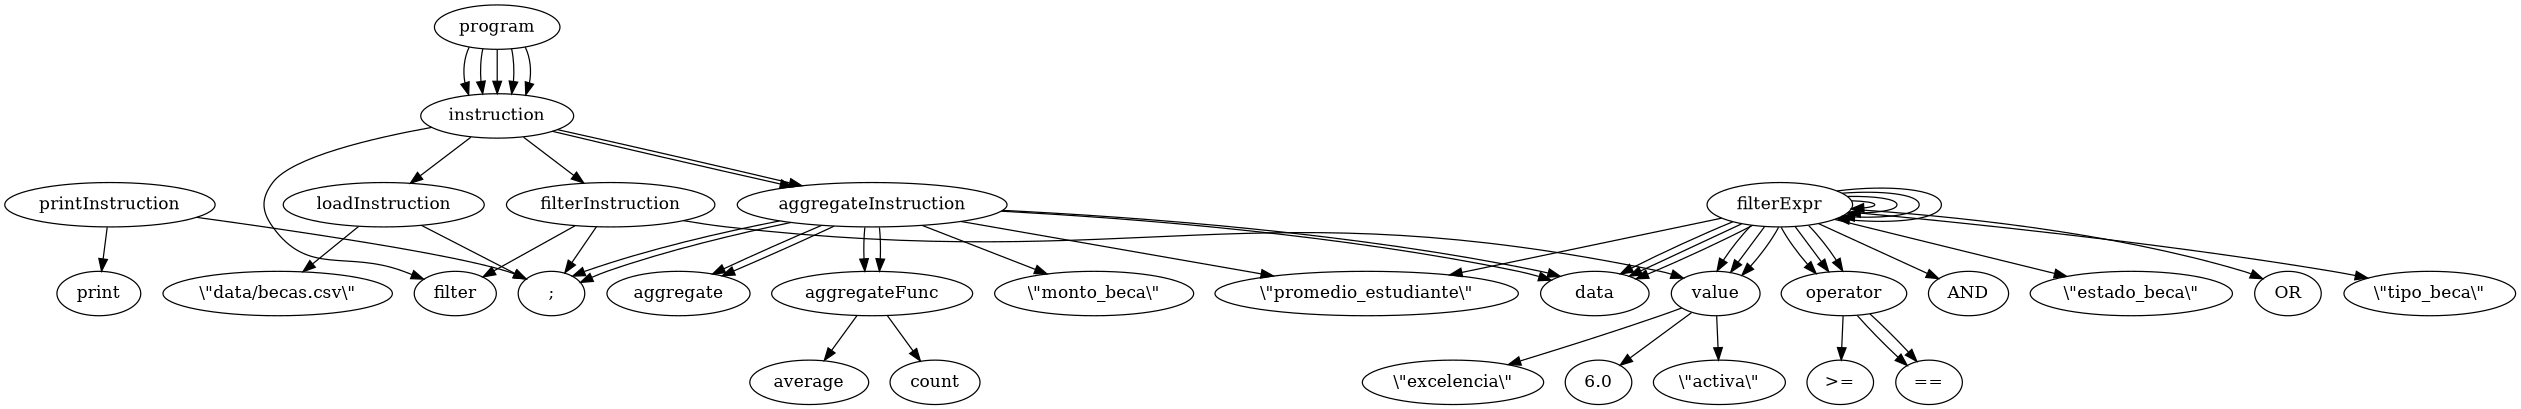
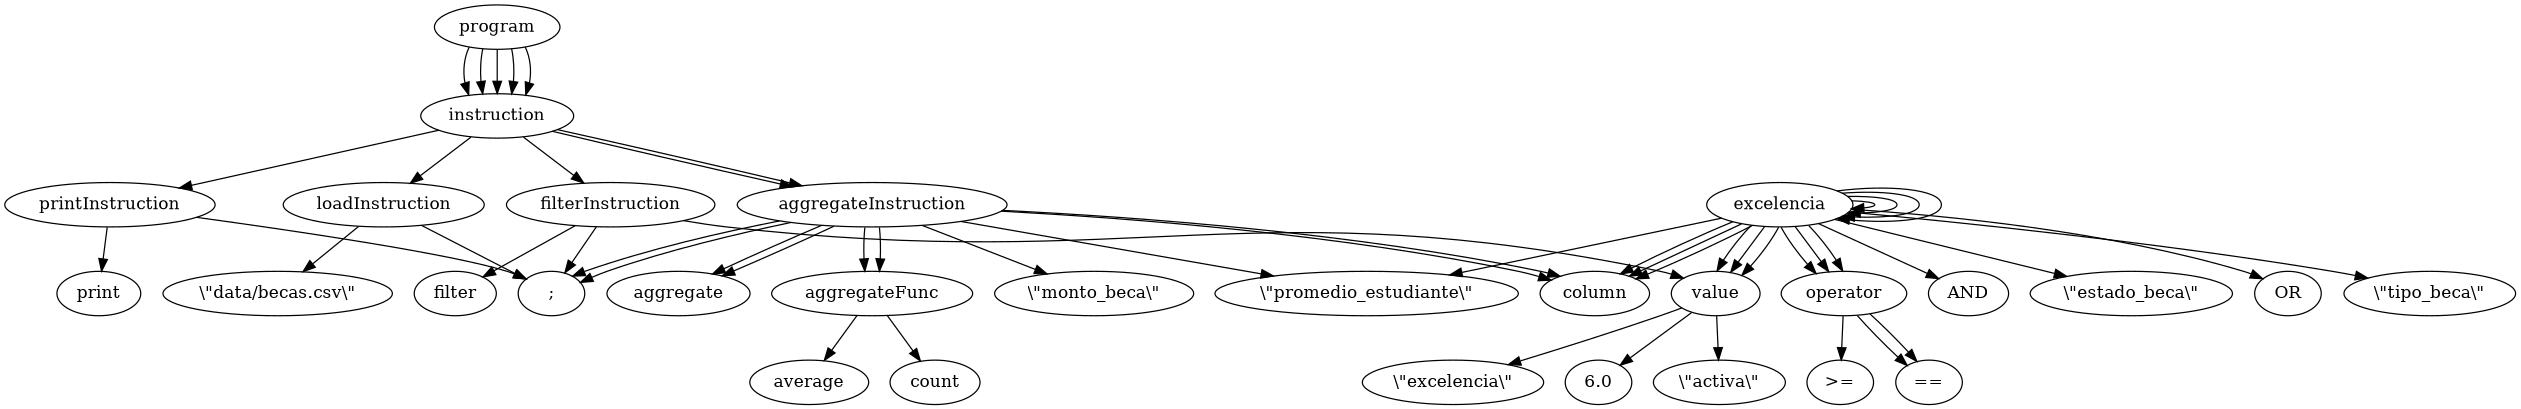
edge "instruction" -> "filter": now "instruction" -> "printInstruction"
node "filterExpr": label "filterExpr" -> "excelencia"
node "data": label "data" -> "column"
